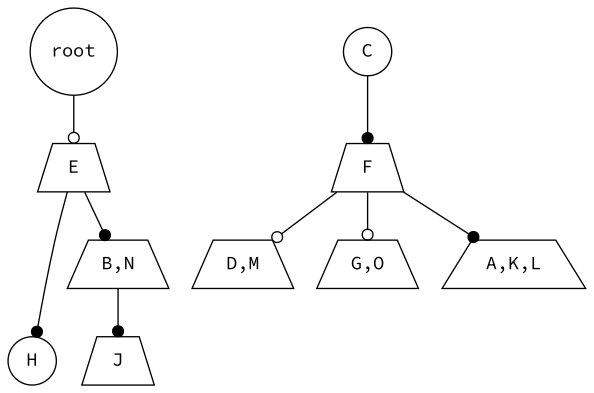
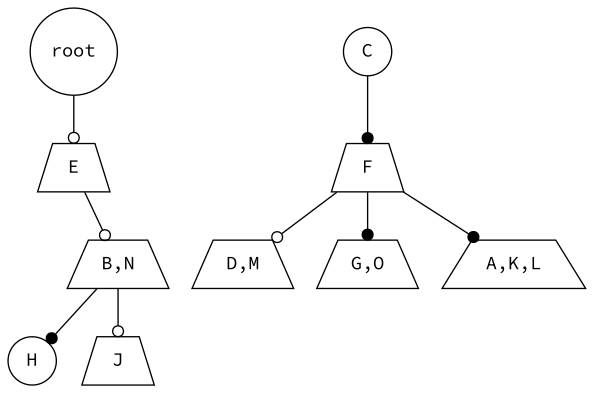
edge "E" -> "B,N": arrowhead dot -> odot
edge "F" -> "G,O": arrowhead odot -> dot
edge "E" -> "H": now "B,N" -> "H"
edge "B,N" -> "J": arrowhead dot -> odot
